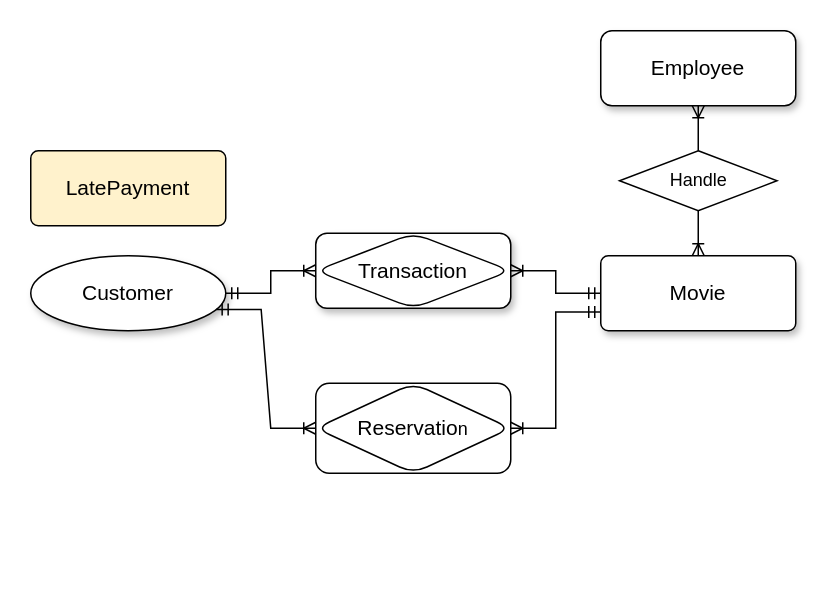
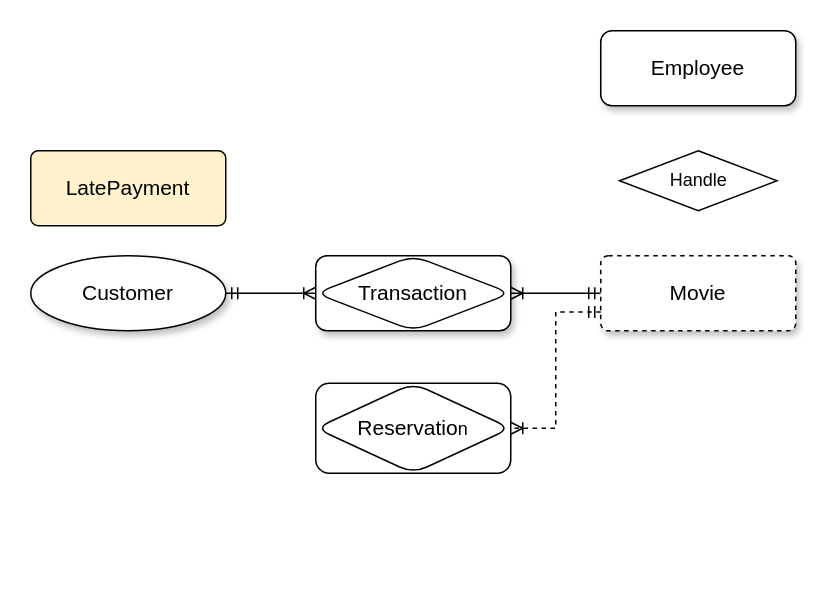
edge "Handle" -> "Employee": removed
edge "Handle" -> "Movie": removed
node "Transaction": moved (413, 271) -> (413, 293)
node "Movie": style solid -> dashed
edge "Customer" -- "Reservation": removed
edge "Movie" -- "Reservation": style solid -> dashed
